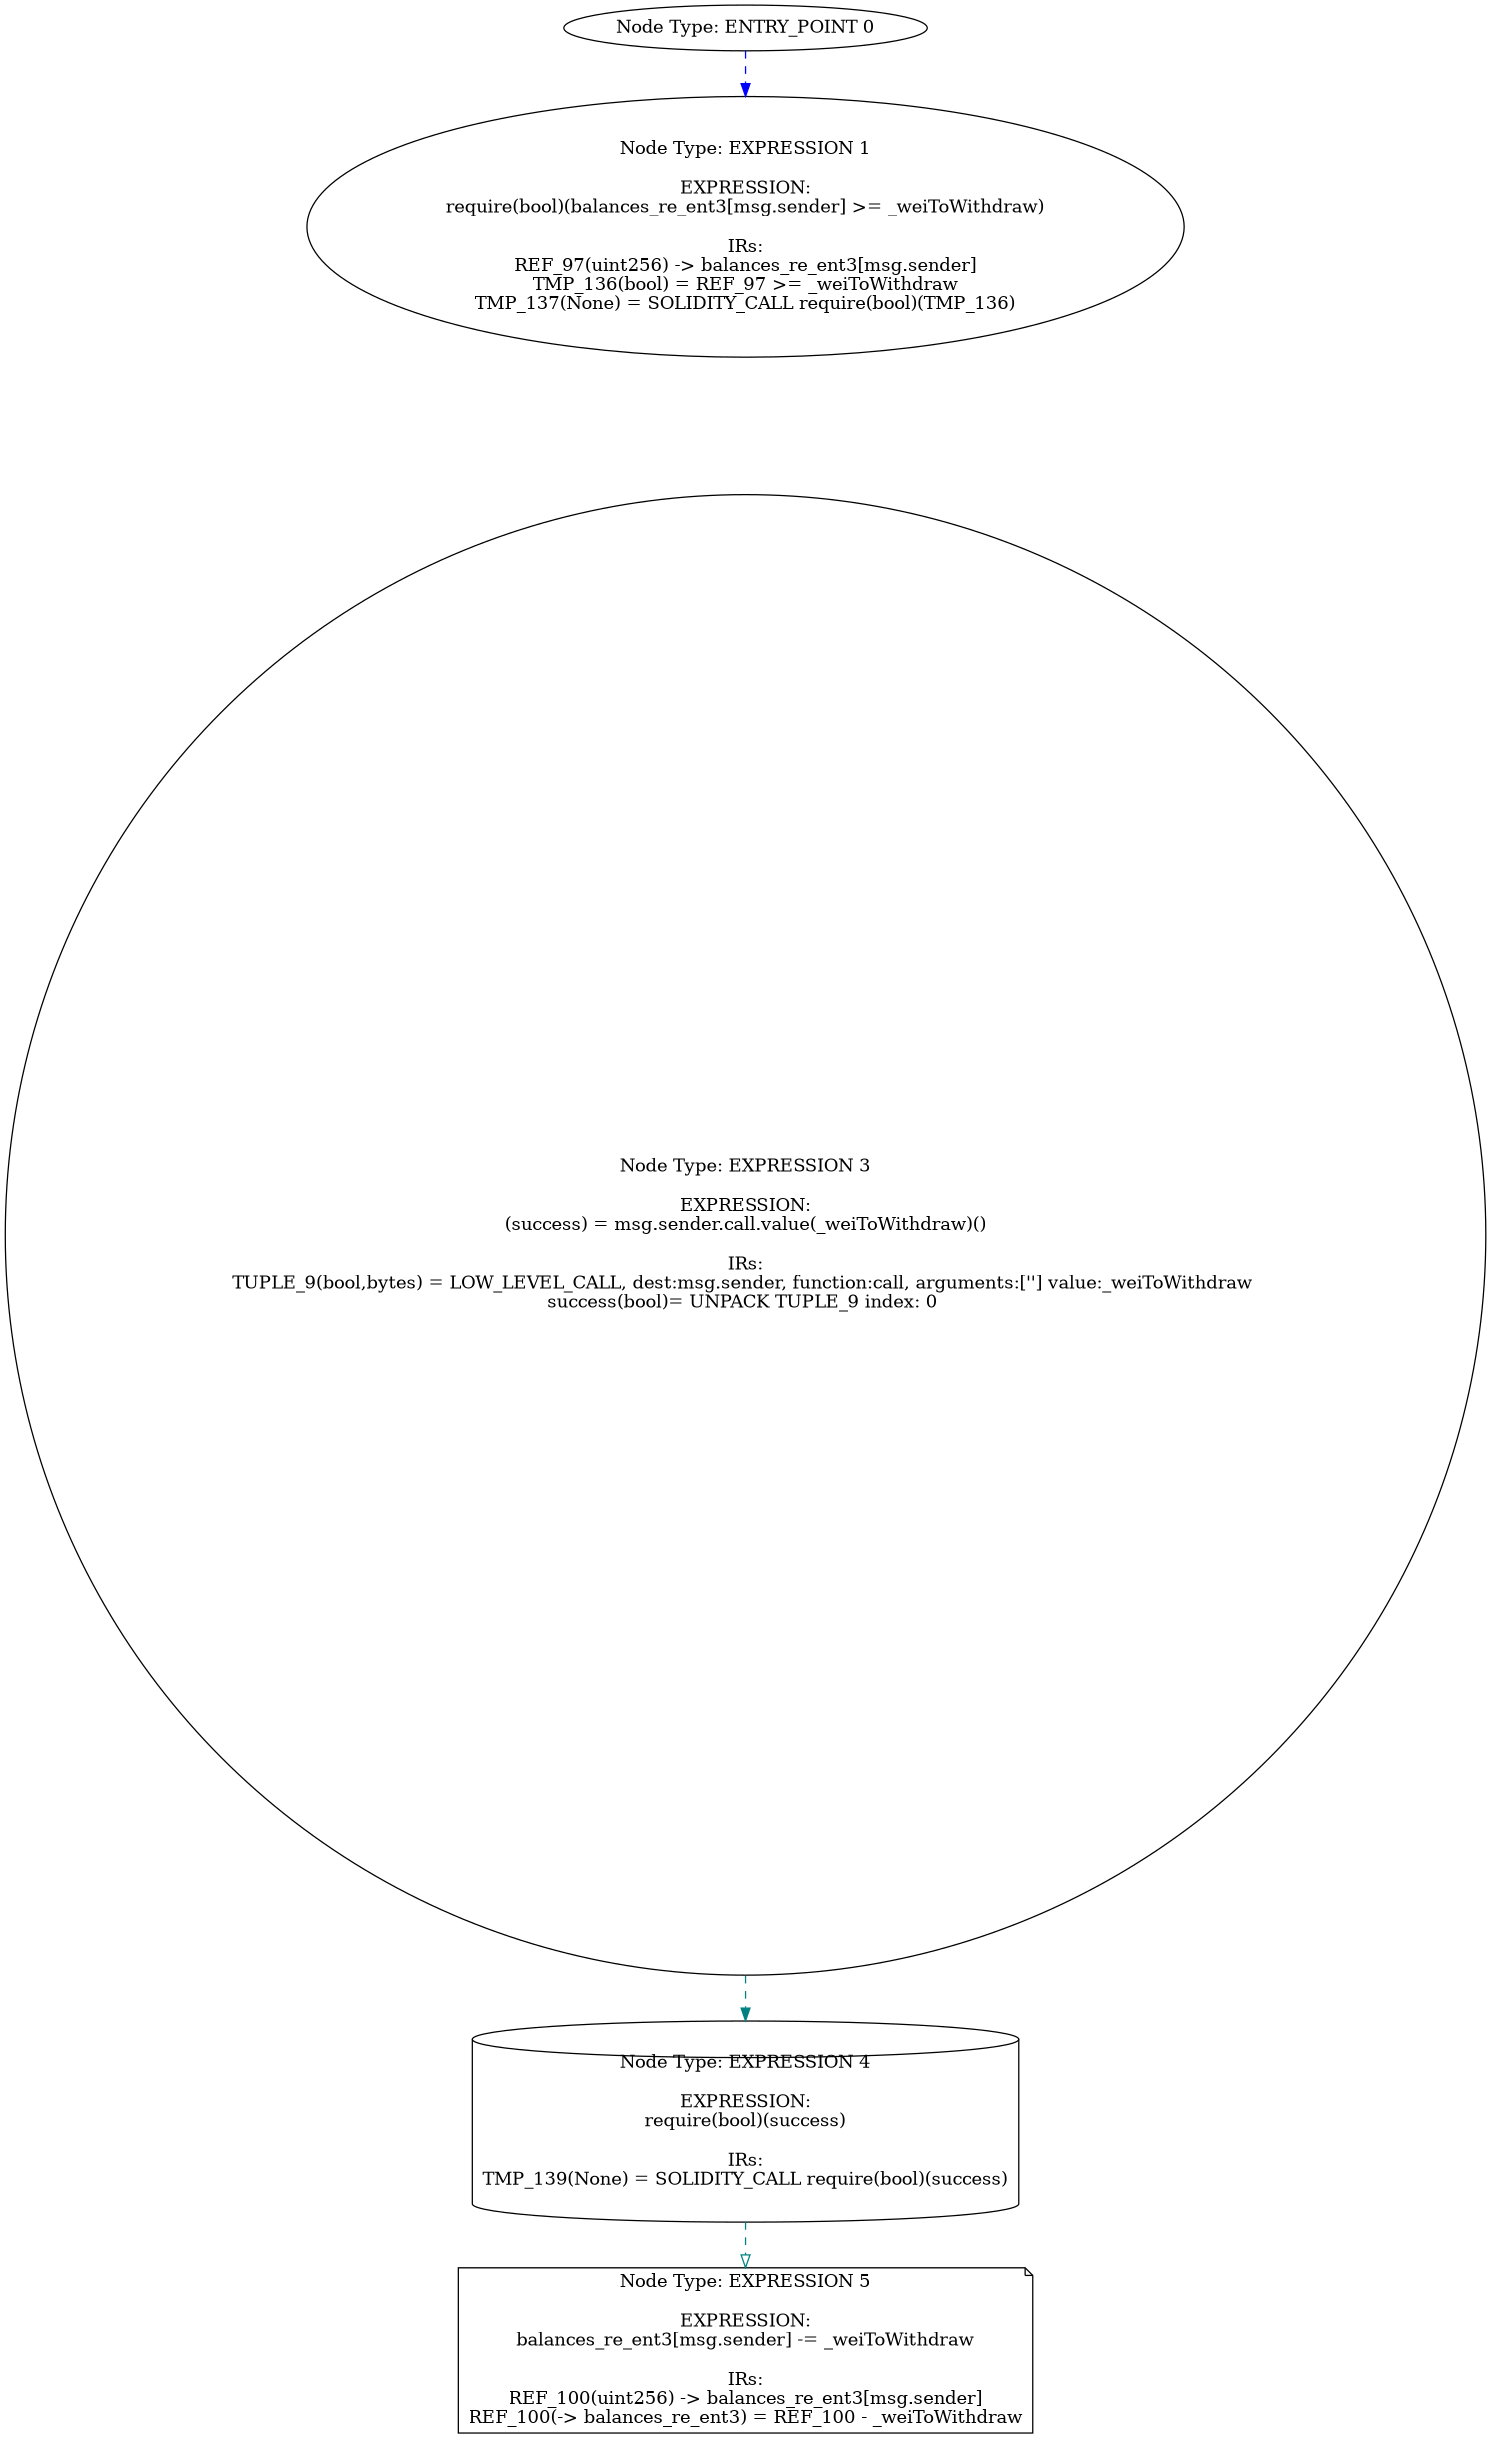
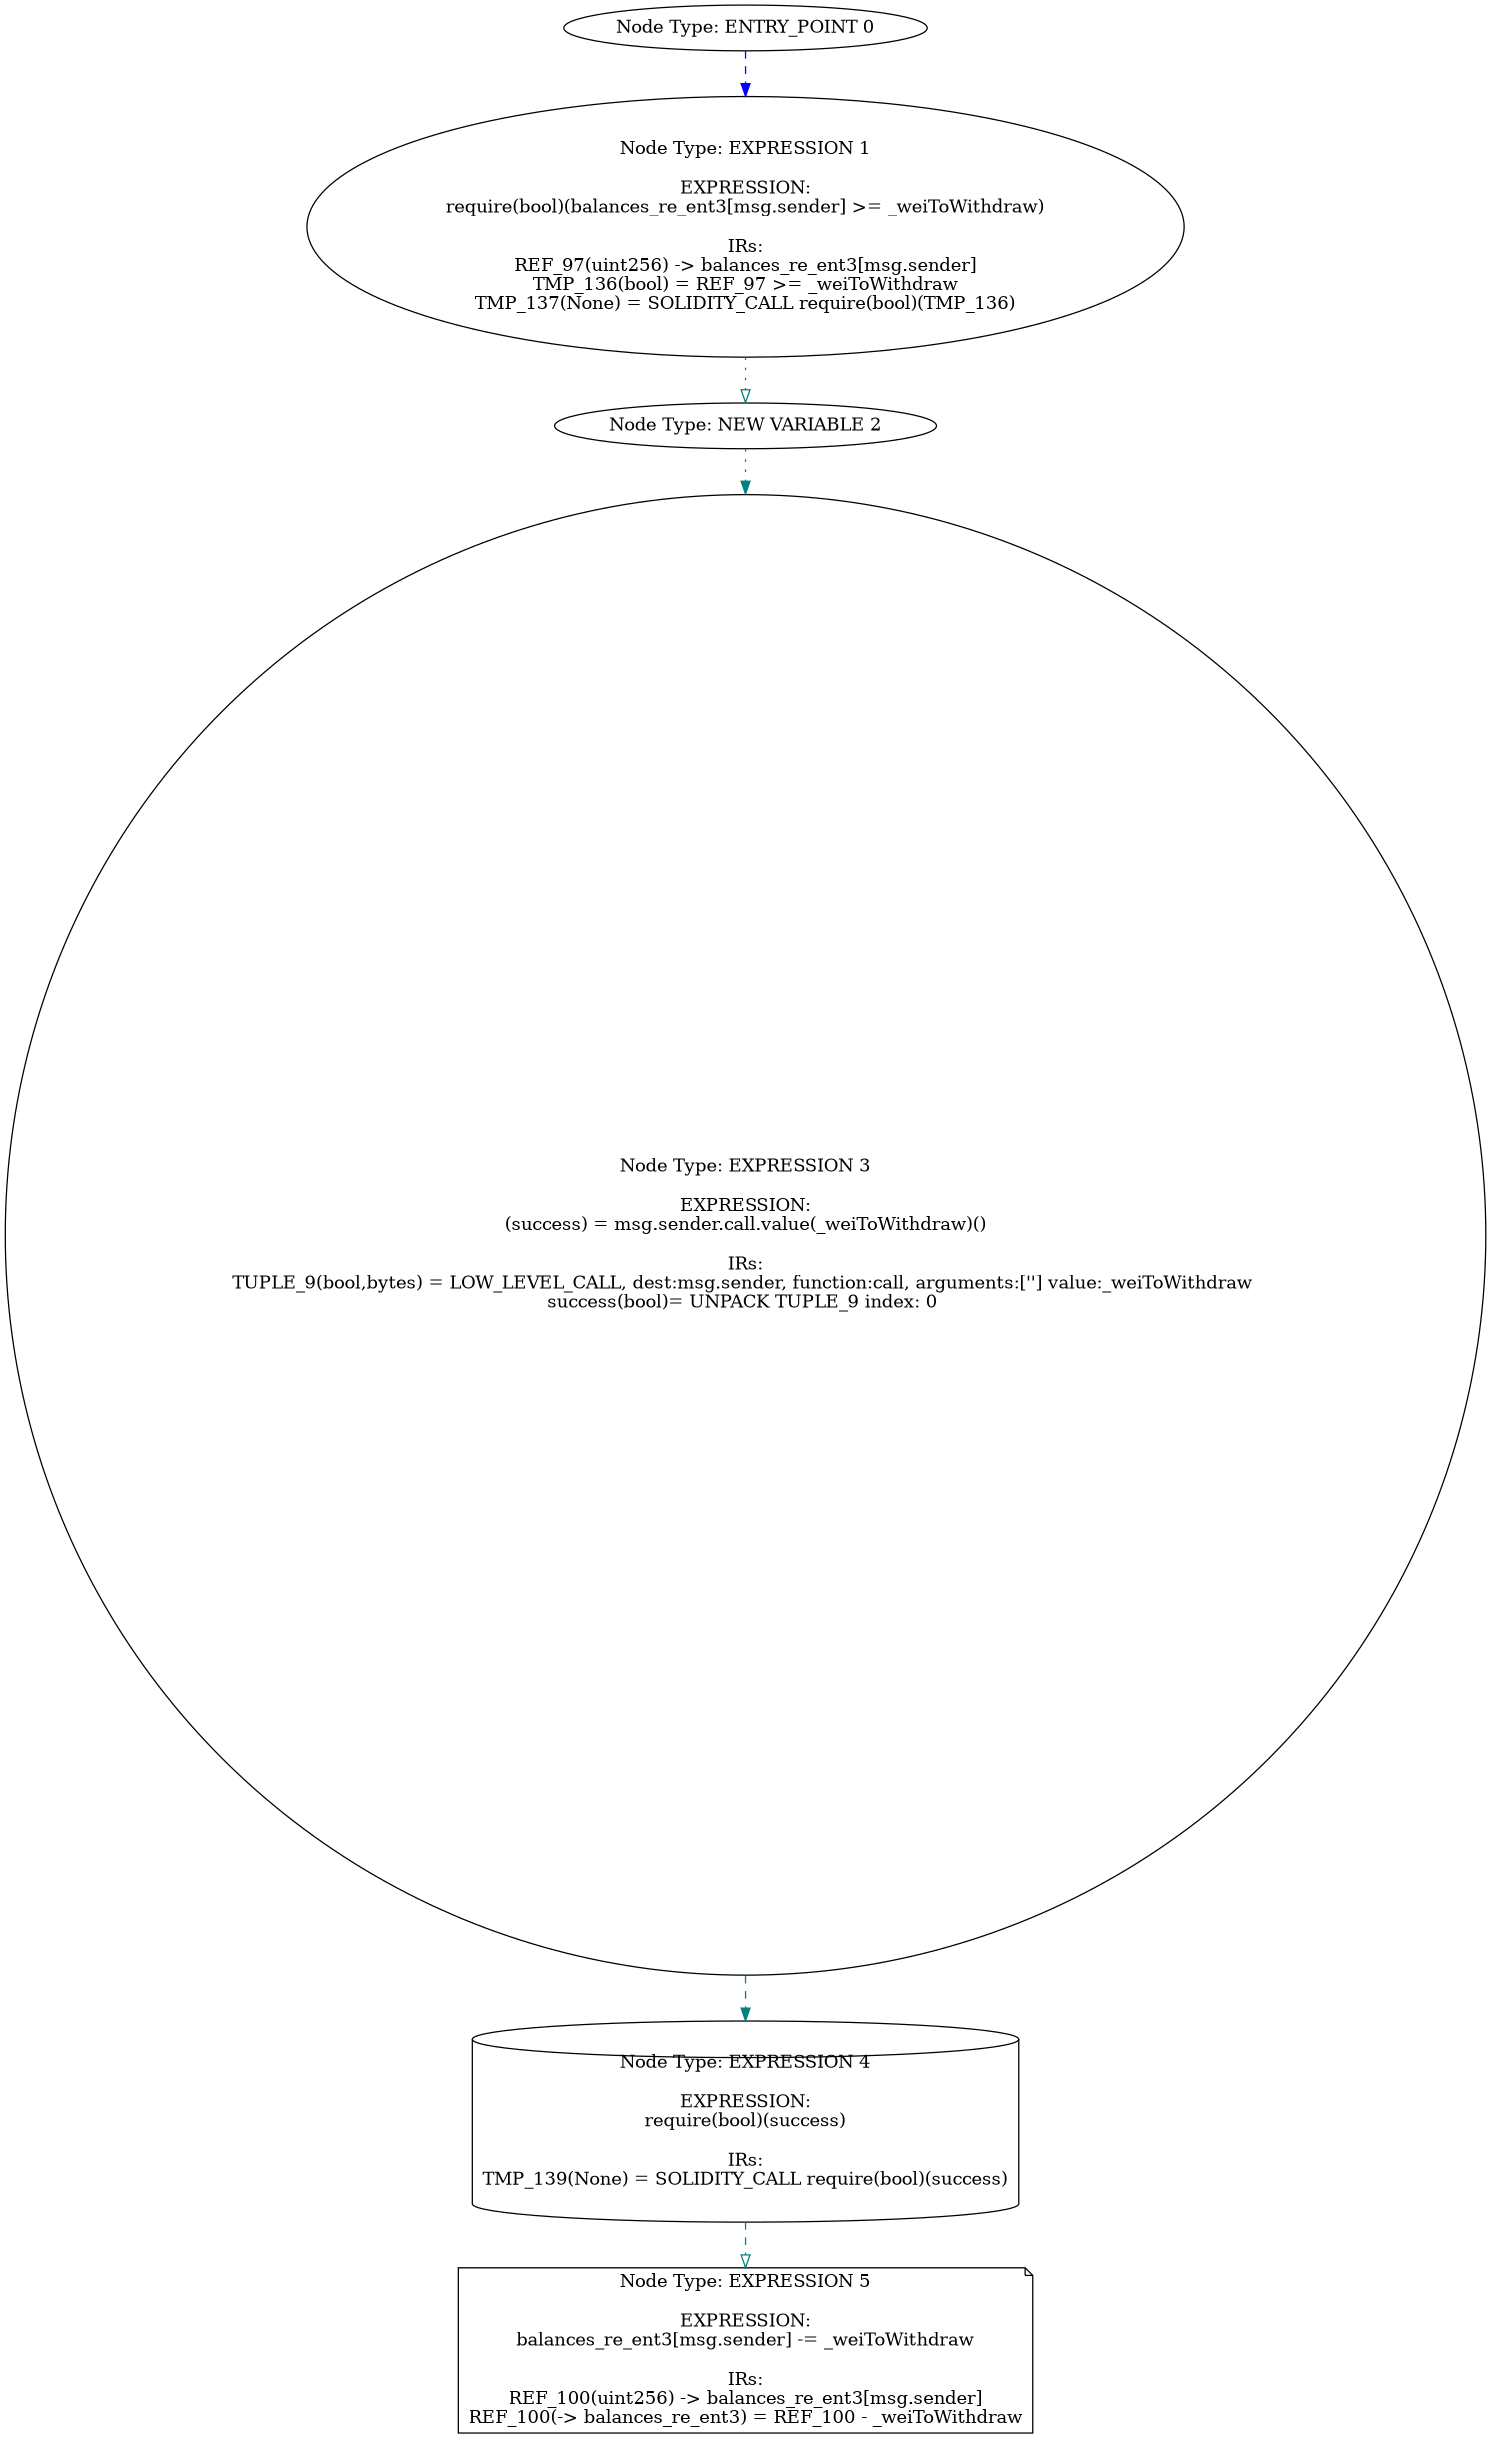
node "Node Type: NEW VARIABLE 2": added
